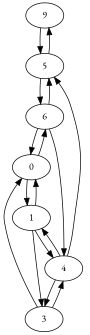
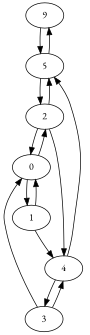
node "6": label "6" -> "2"
edge "4" -> "1": removed
edge "1" -> "3": removed
